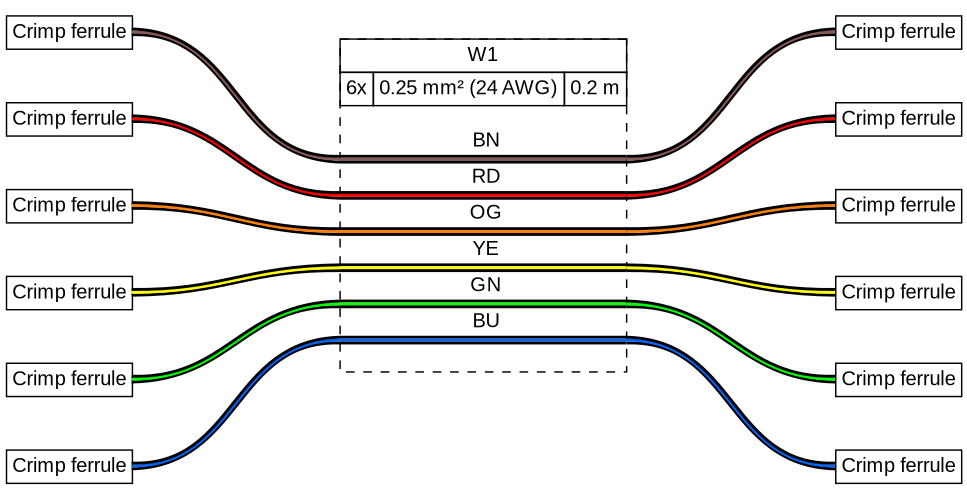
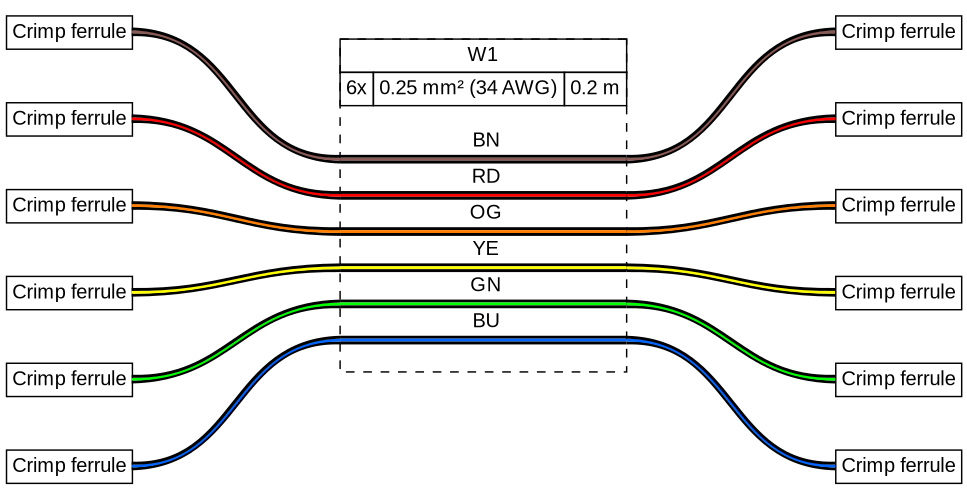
node "W1": text "0.25 mm² (24 AWG)" -> "0.25 mm² (34 AWG)"
